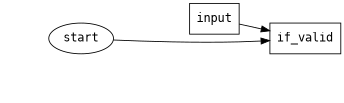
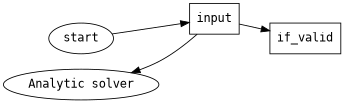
edge "start" -> "if_valid": now "start" -> "input"
node "Analytic solver": added
